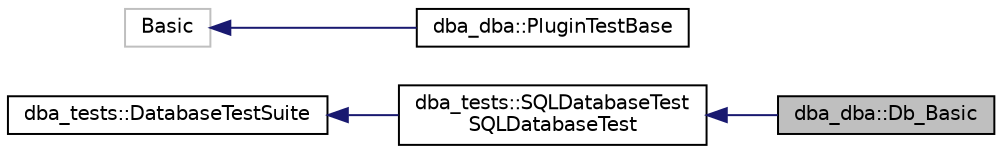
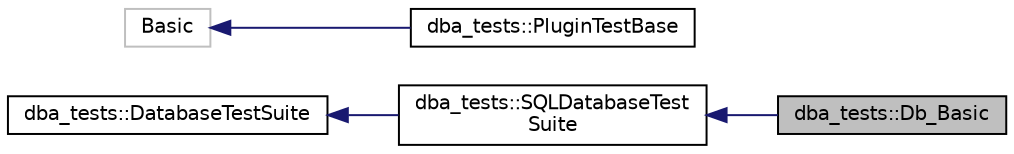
node "dba_dba::PluginTestBase": label "dba_dba::PluginTestBase" -> "dba_tests::PluginTestBase"
node "dba_tests::SQLDatabaseTest SQLDatabaseTest": label "dba_tests::SQLDatabaseTest SQLDatabaseTest" -> "dba_tests::SQLDatabaseTest Suite"
node "dba_dba::Db_Basic": label "dba_dba::Db_Basic" -> "dba_tests::Db_Basic"
